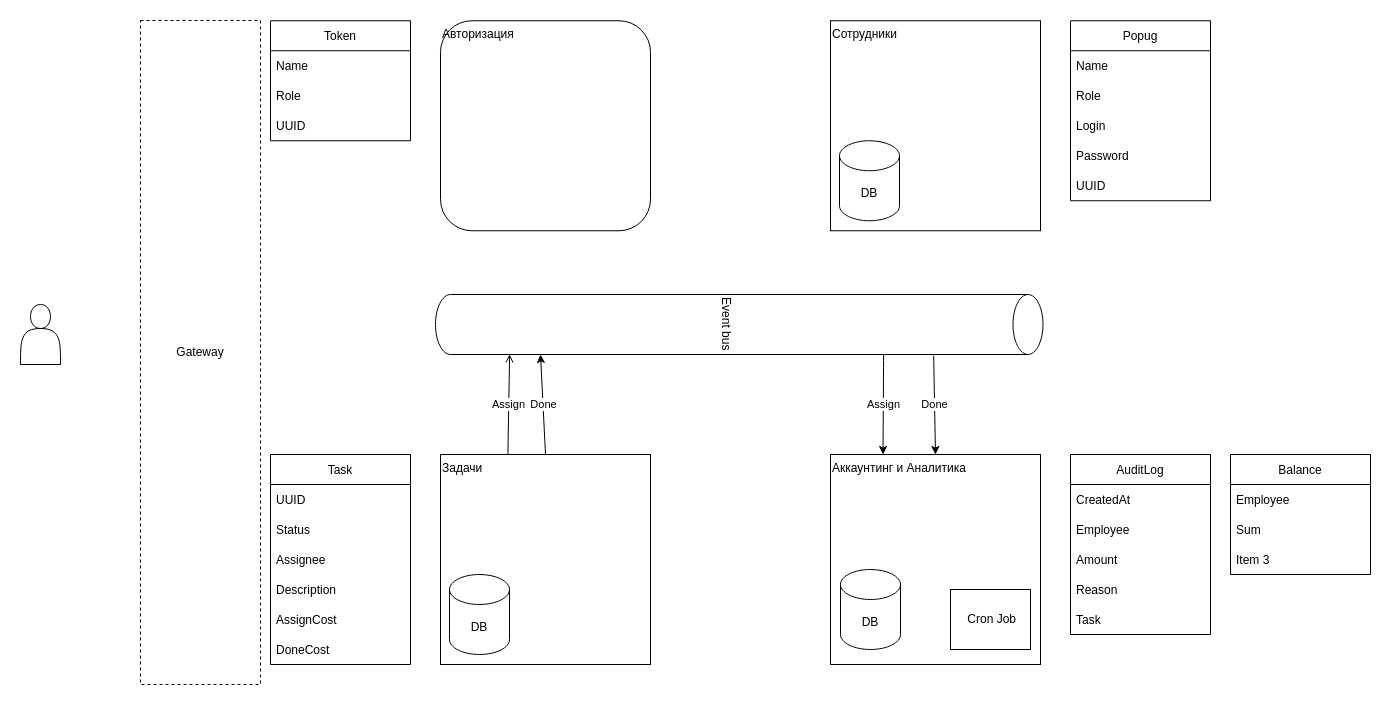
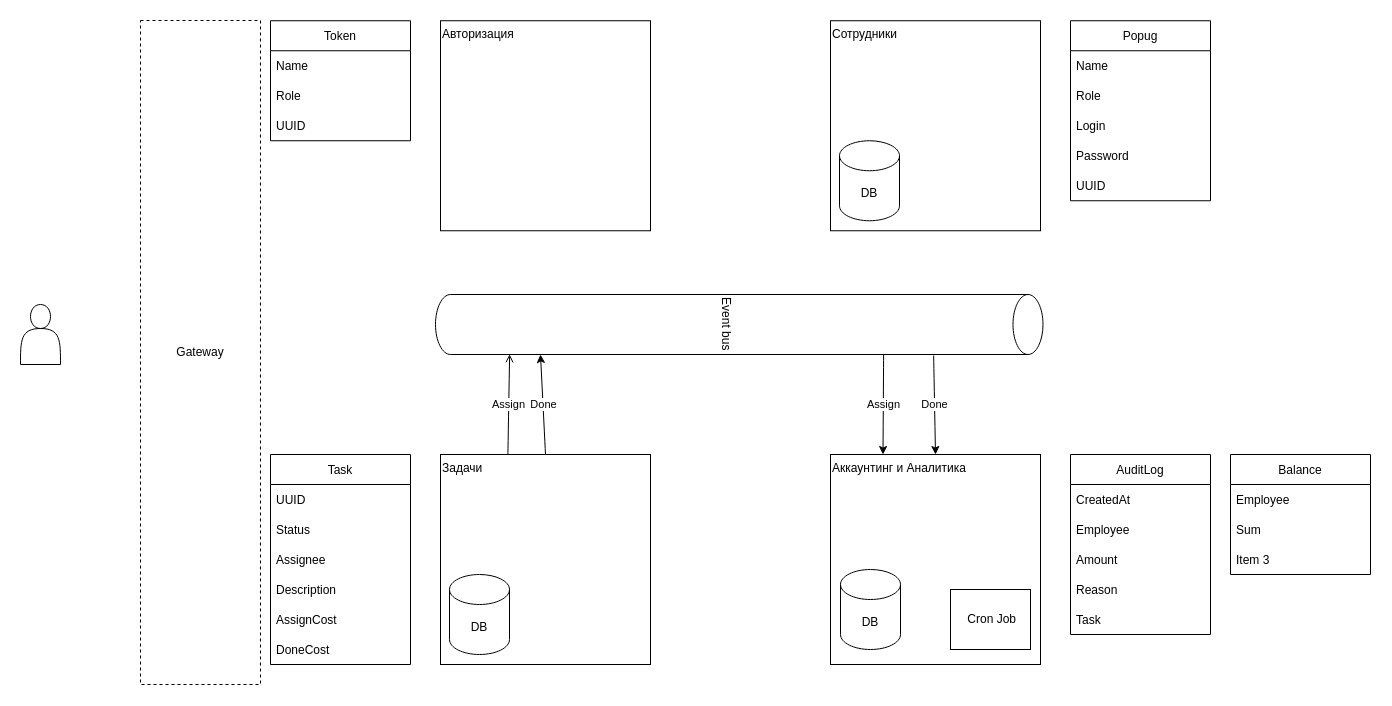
node "Авторизация": shape rounded rectangle -> rectangle
